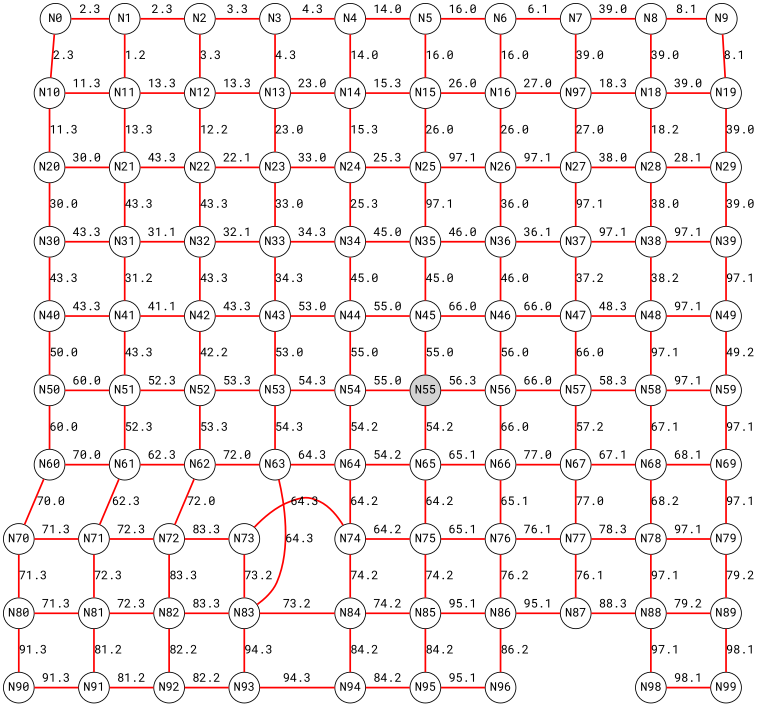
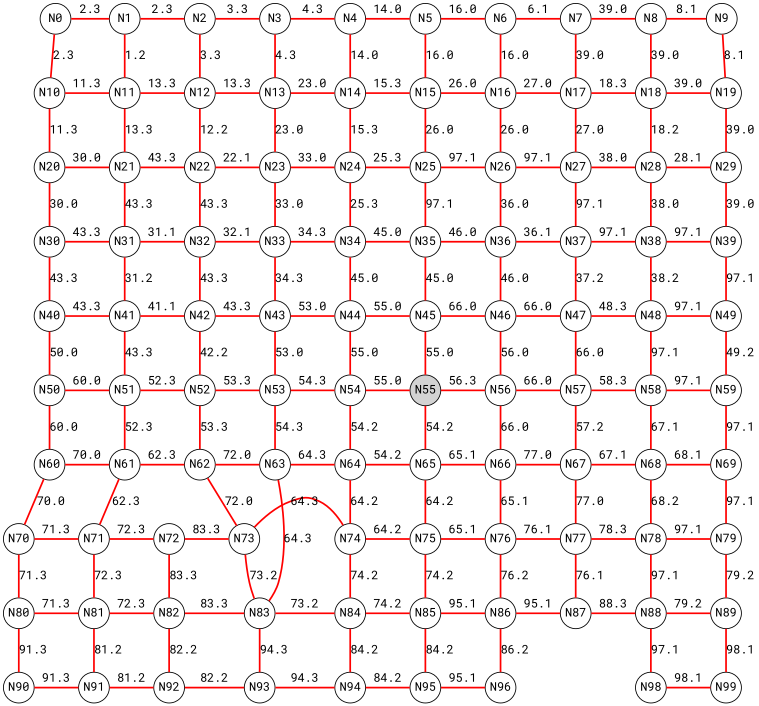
node "N97": label "N97" -> "N17"
edge "N62" -- "N72": now "N62" -- "N73"
